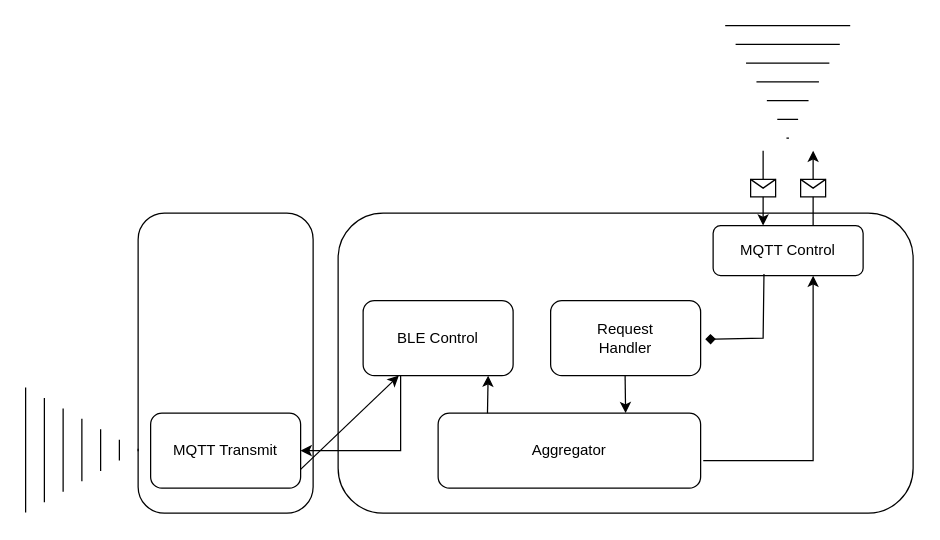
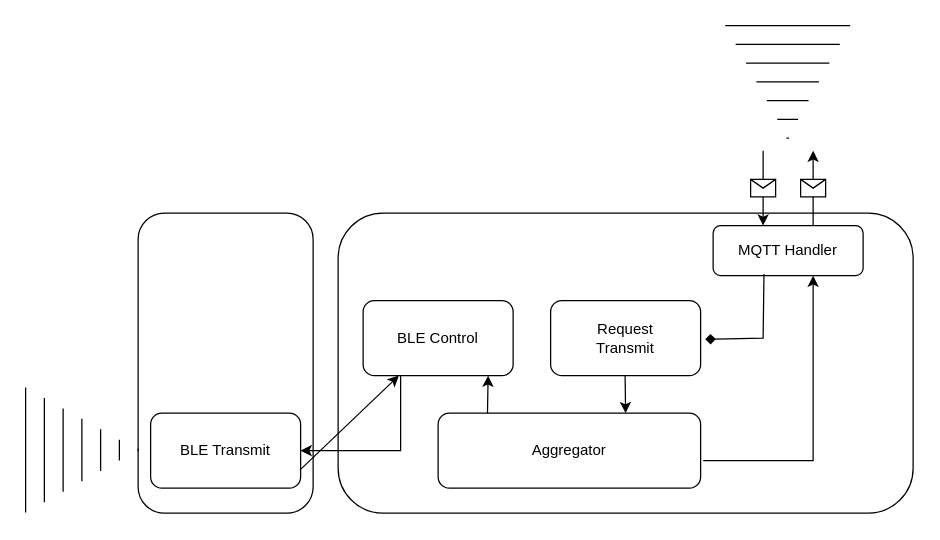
node "MQTT Control": label "MQTT Control" -> "MQTT Handler"
node "Request Handler": label "Request Handler" -> "Request Transmit"
node "MQTT Transmit": label "MQTT Transmit" -> "BLE Transmit"
